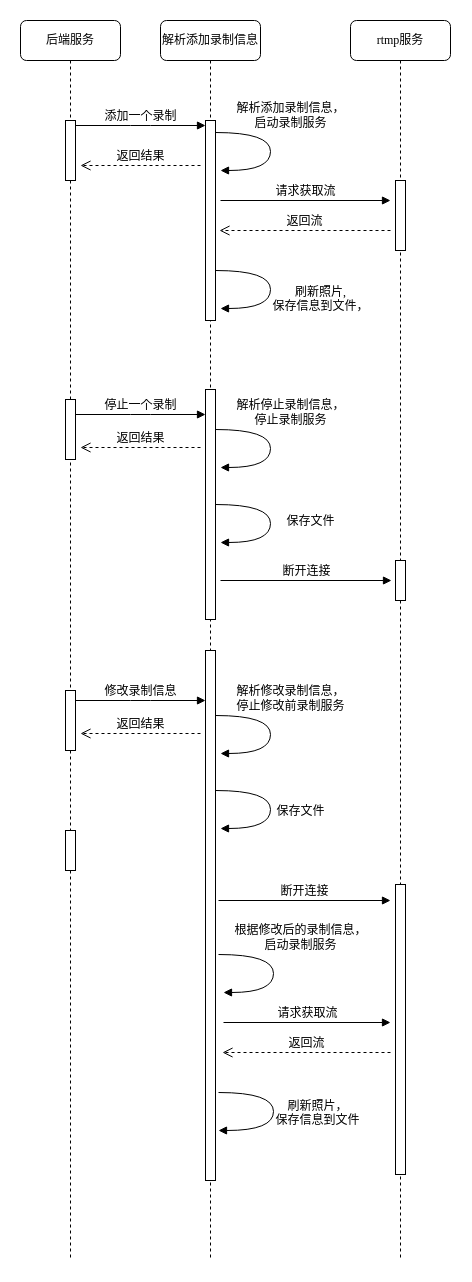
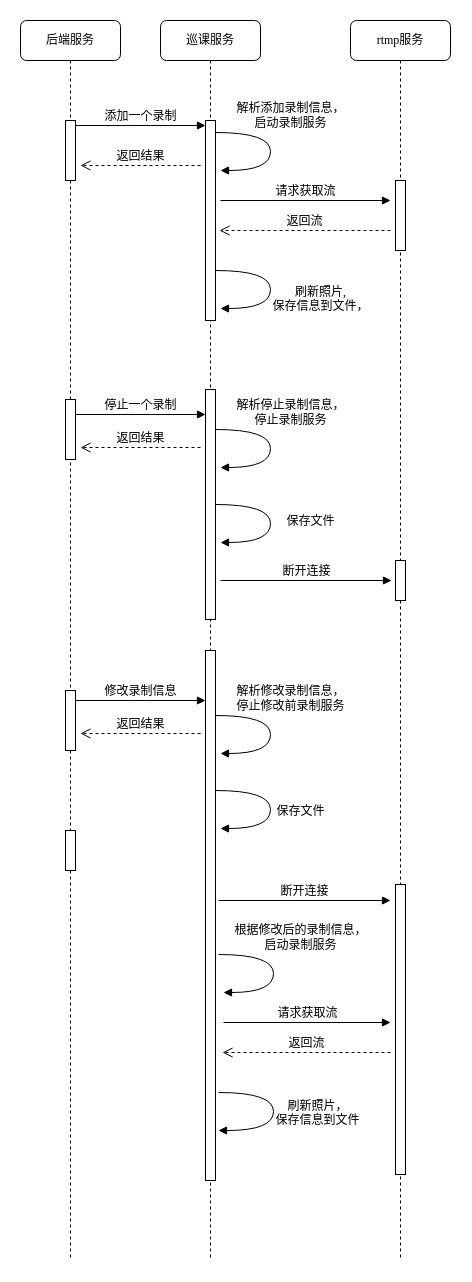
node "解析添加录制信息": label "解析添加录制信息" -> "巡课服务"
